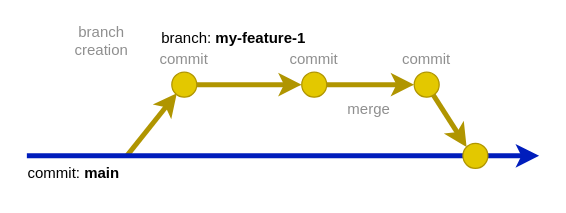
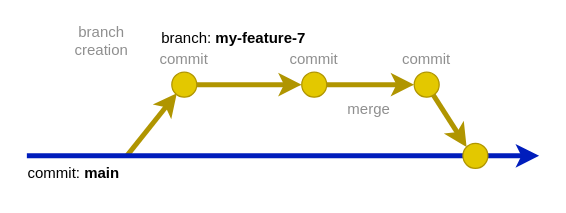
node "branch: my-feature-1": label "branch: my-feature-1" -> "branch: my-feature-7"
